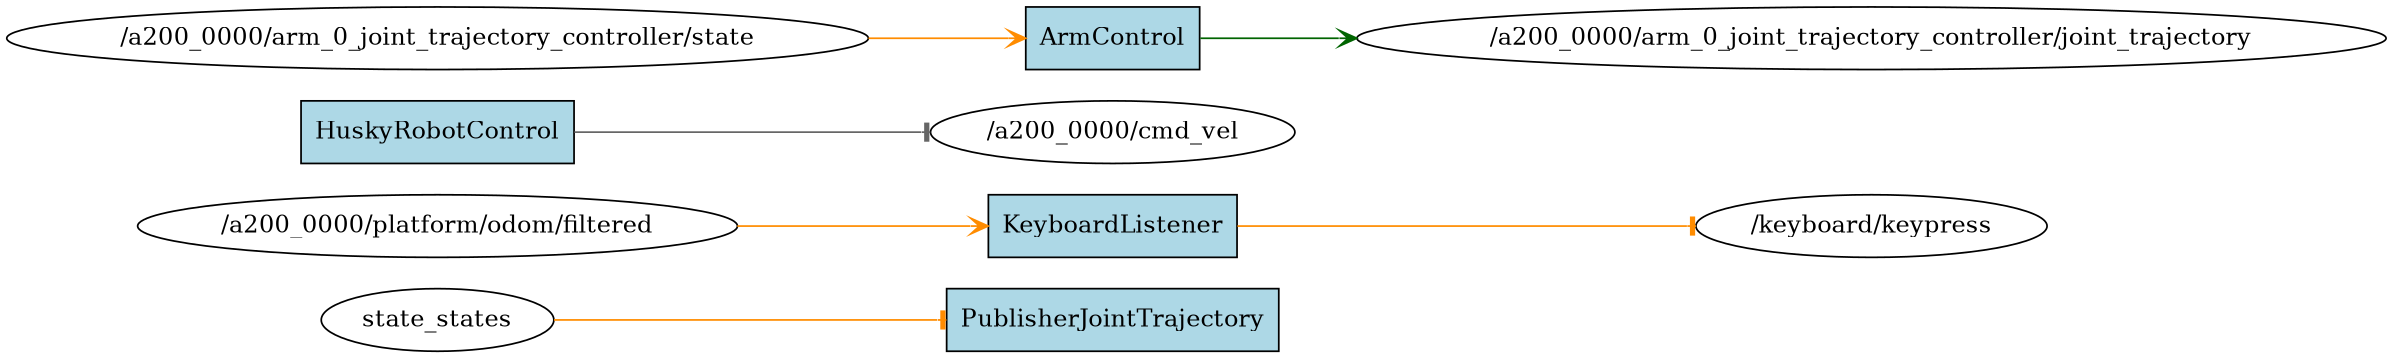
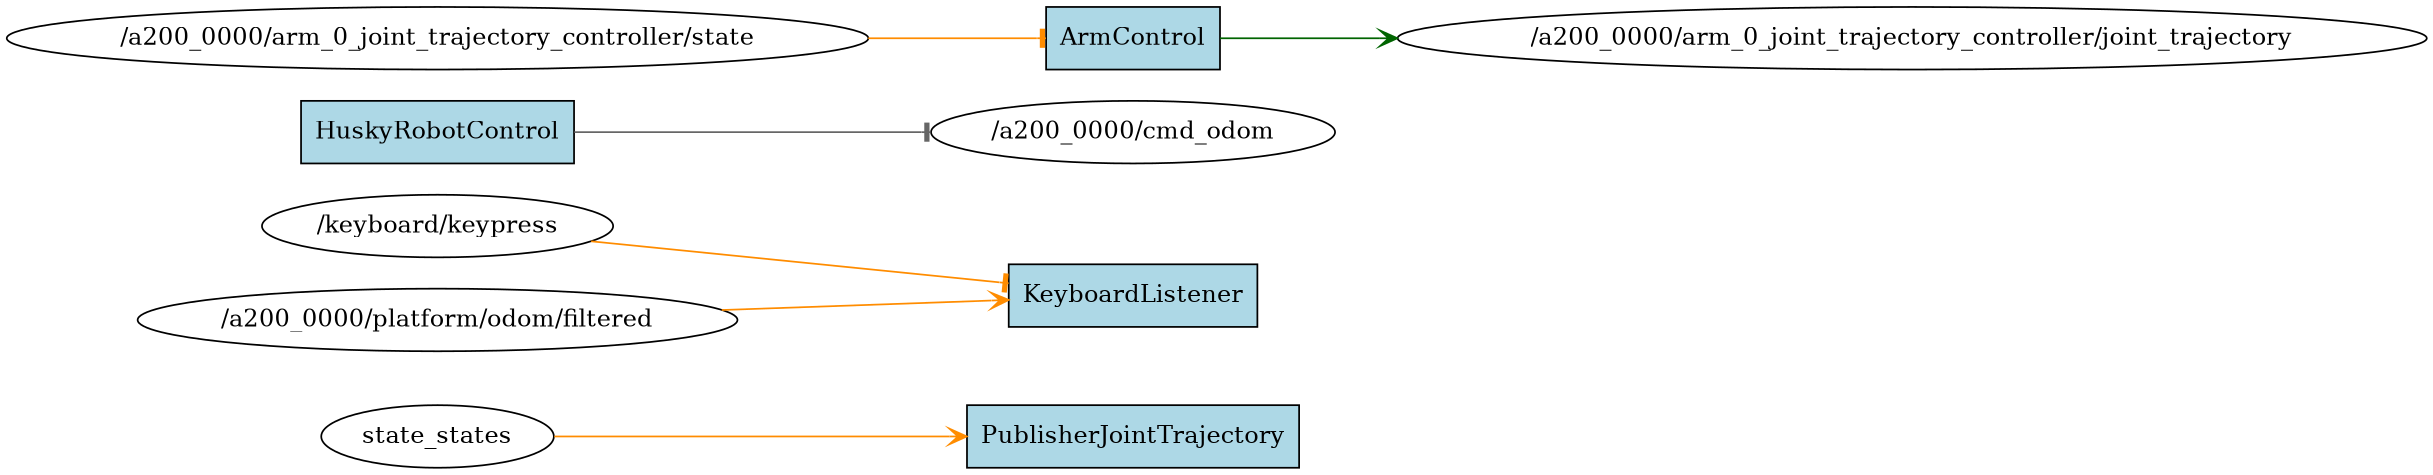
edge "/a200_0000/arm_0_joint_trajectory_controller/state" -> "ArmControl": arrowhead vee -> tee
node "/a200_0000/cmd_vel": label "/a200_0000/cmd_vel" -> "/a200_0000/cmd_odom"
edge "KeyboardListener" -> "/keyboard/keypress": reversed
edge "state_states" -> "PublisherJointTrajectory": arrowhead tee -> vee
